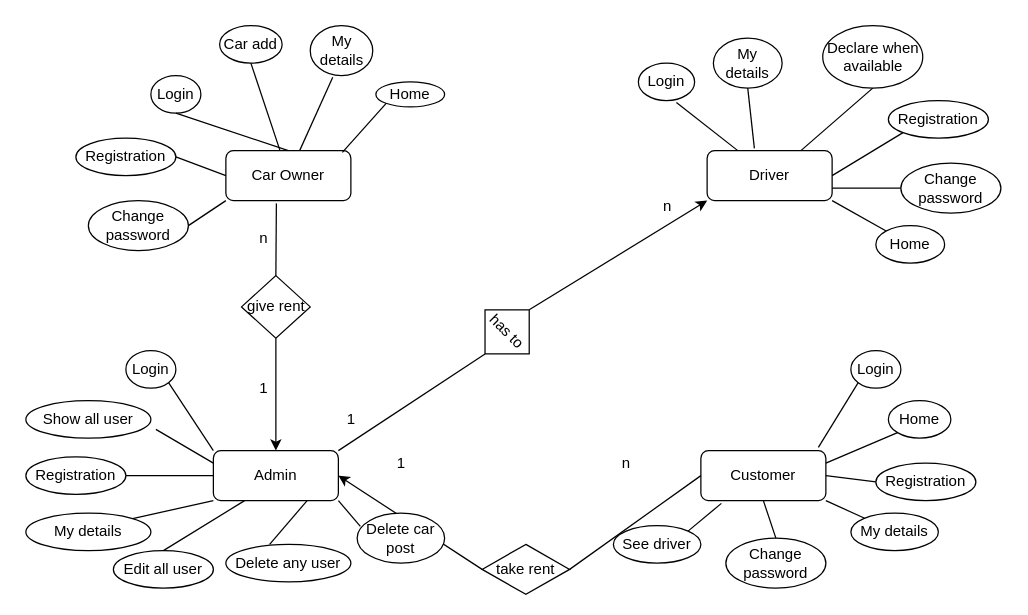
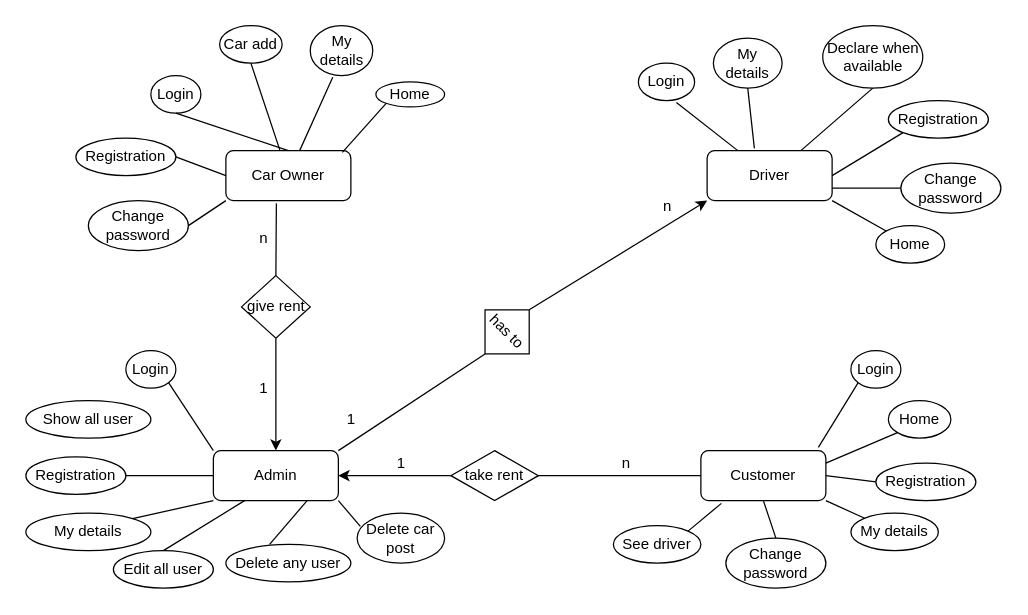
edge "Show all user" -- "Admin": removed
node "take rent": moved (526, 569) -> (494, 476)
